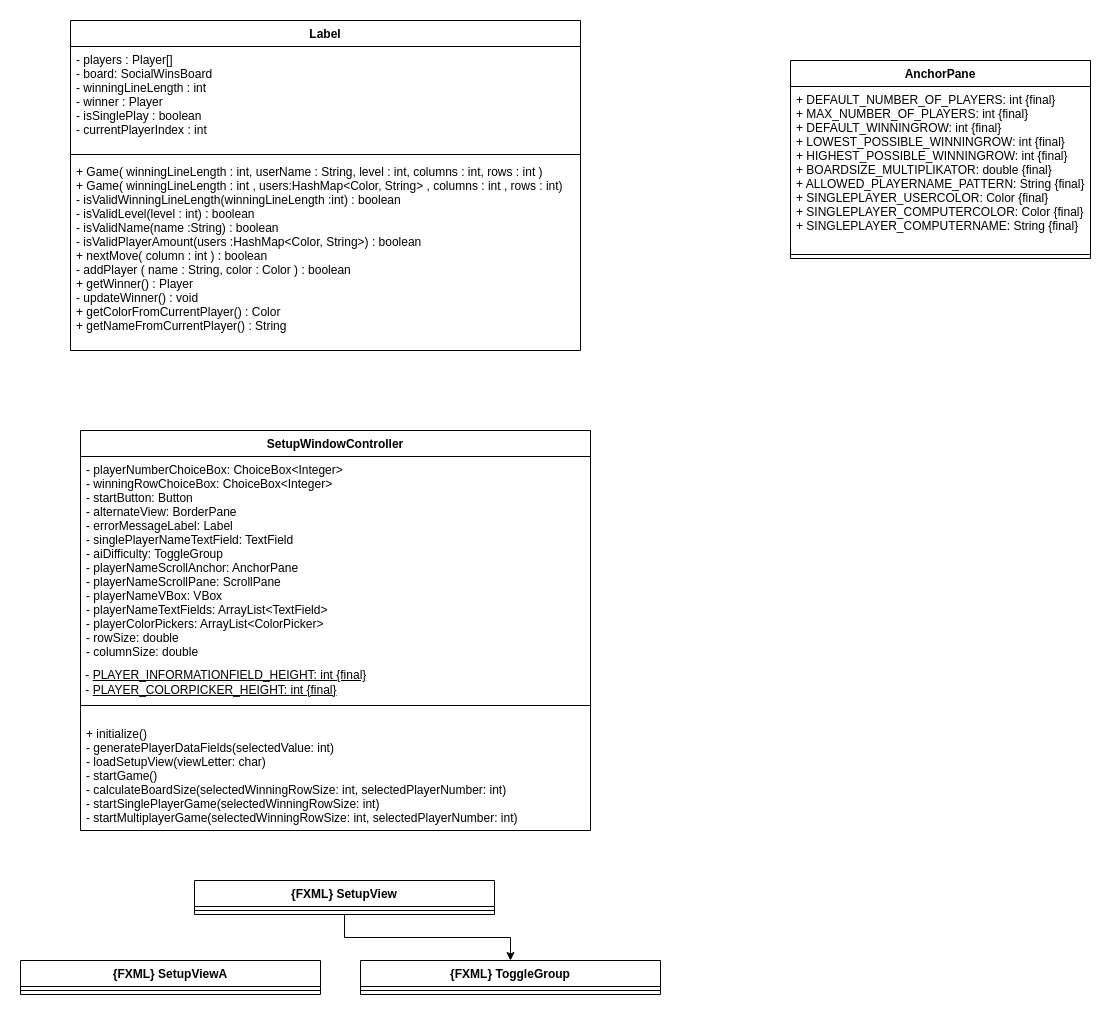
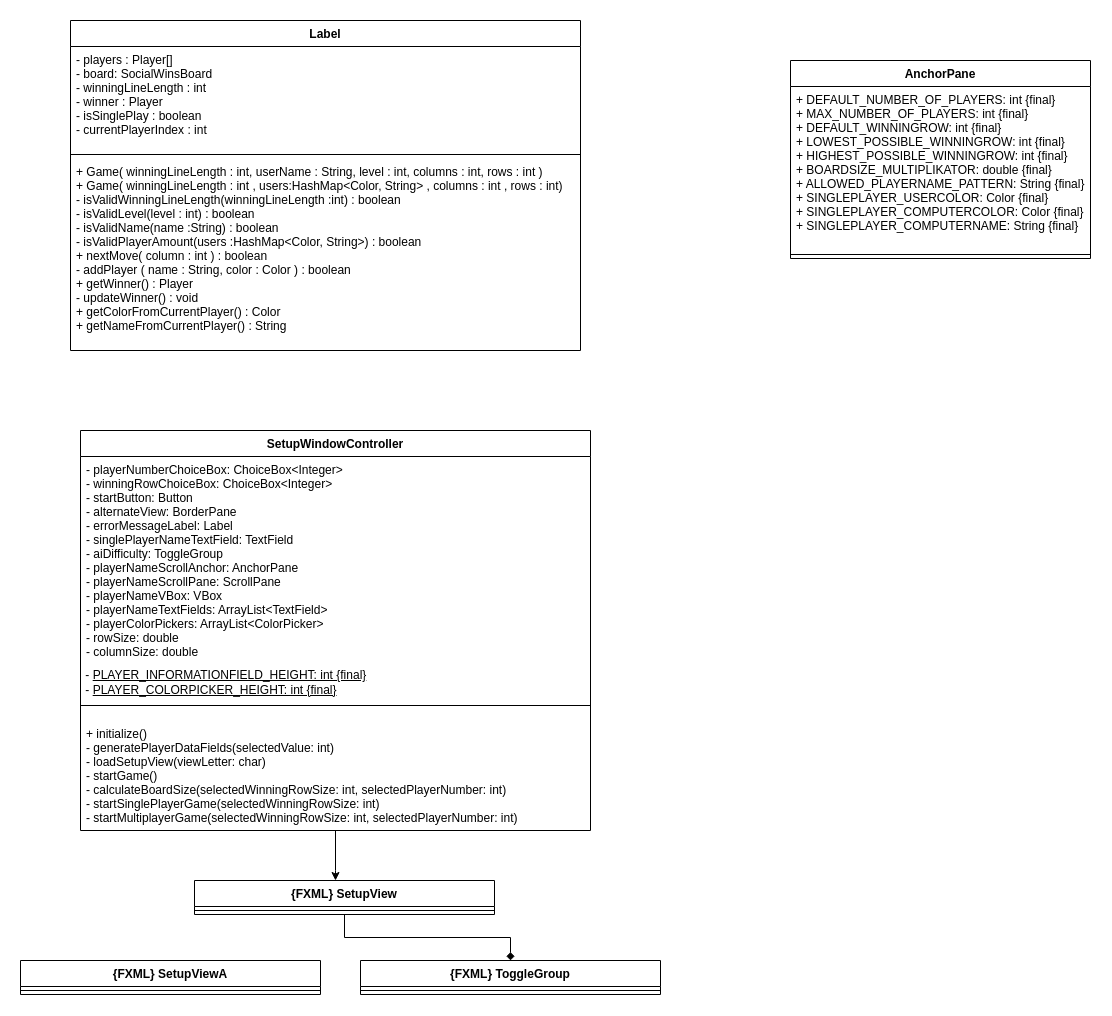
edge "SetupWindowController" -> "{FXML} SetupView": added
edge "{FXML} SetupView" -> "{FXML} ToggleGroup": arrowhead classic -> diamond
